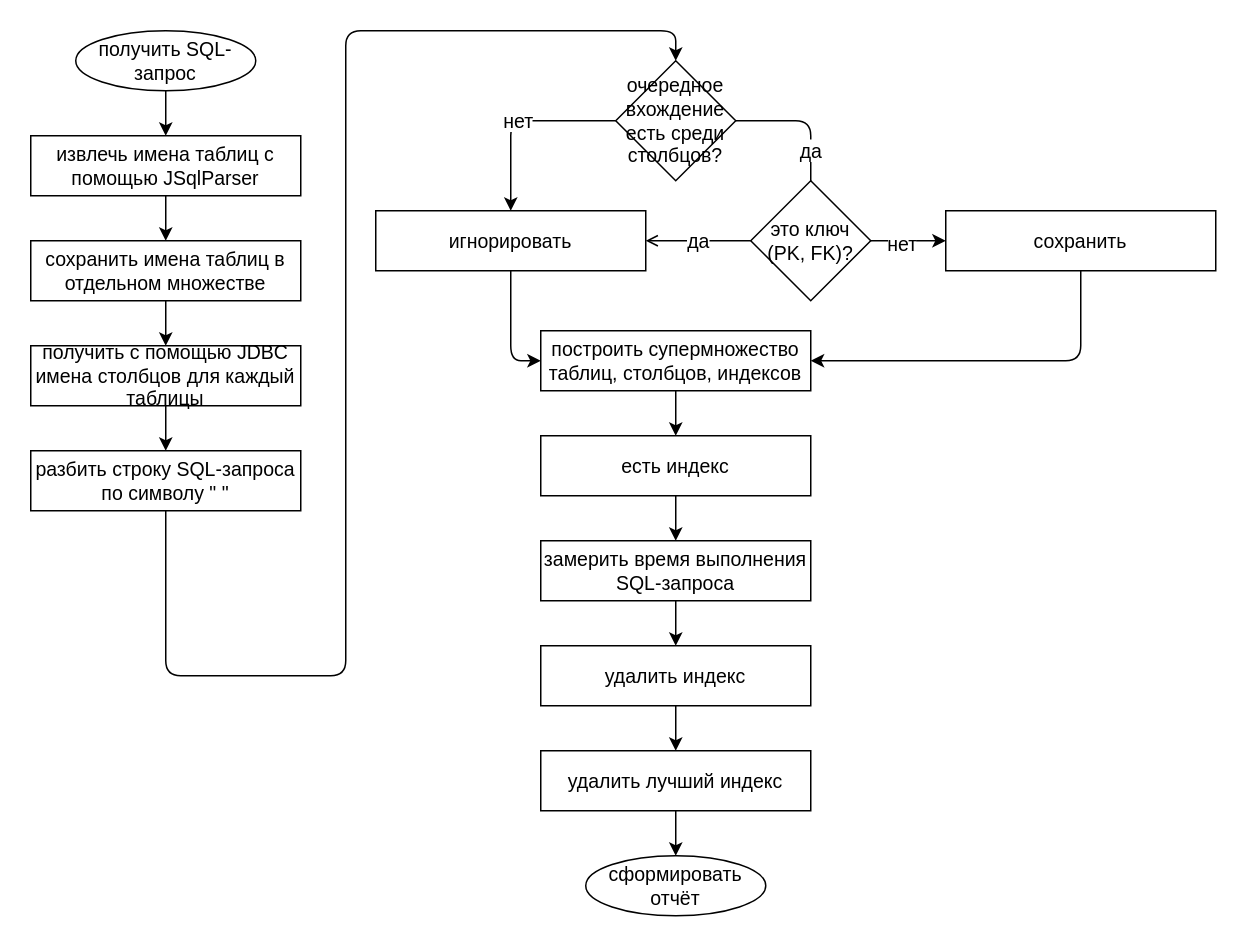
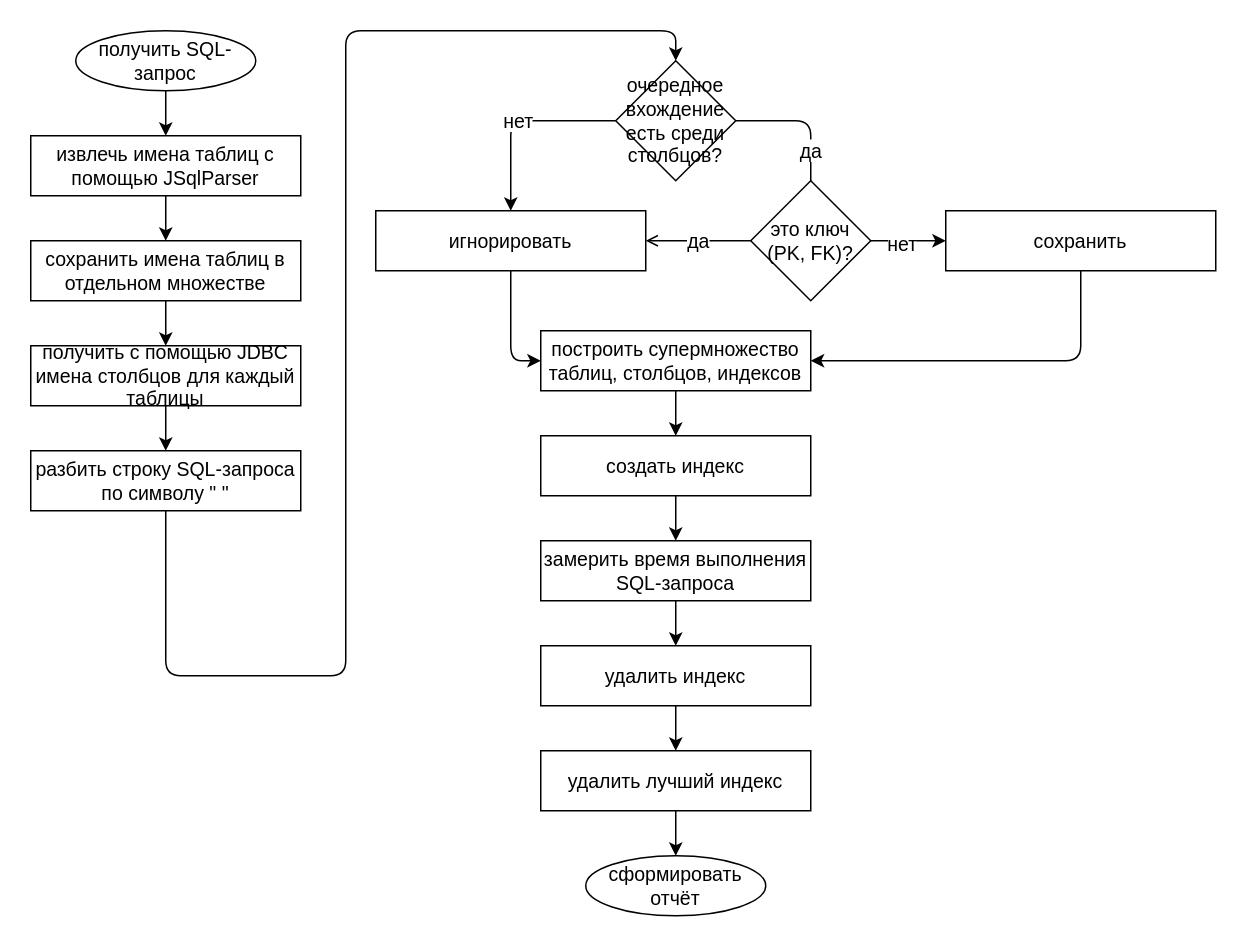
node "есть индекс": label "есть индекс" -> "создать индекс"
